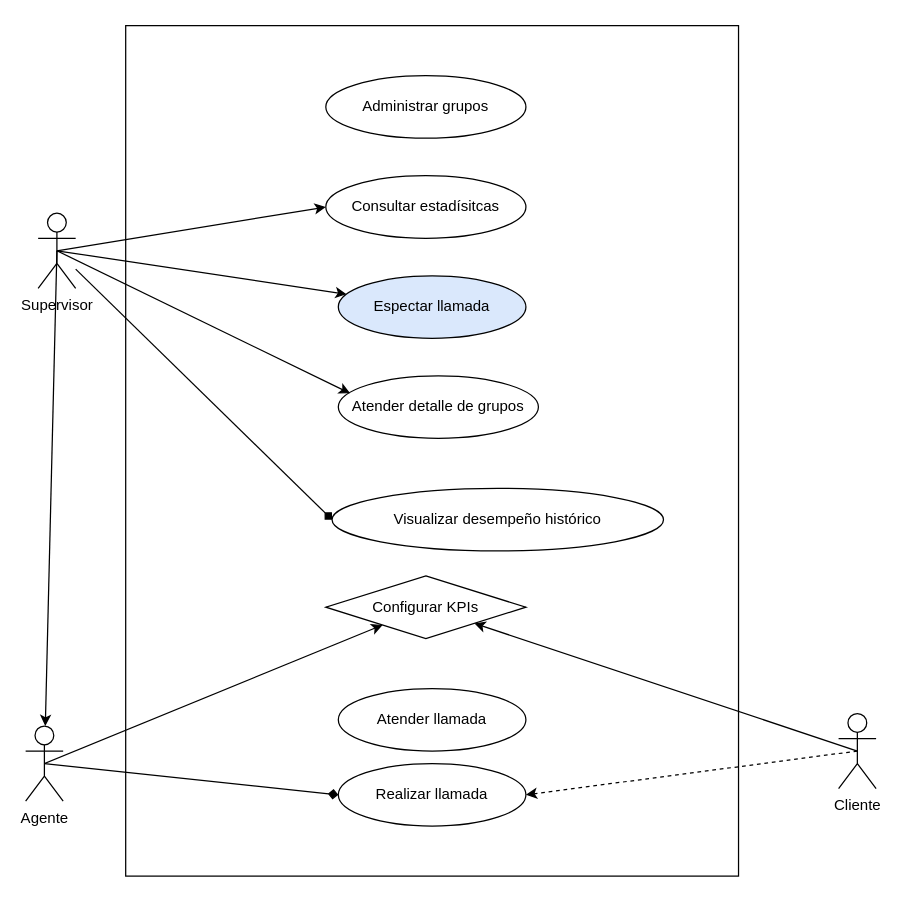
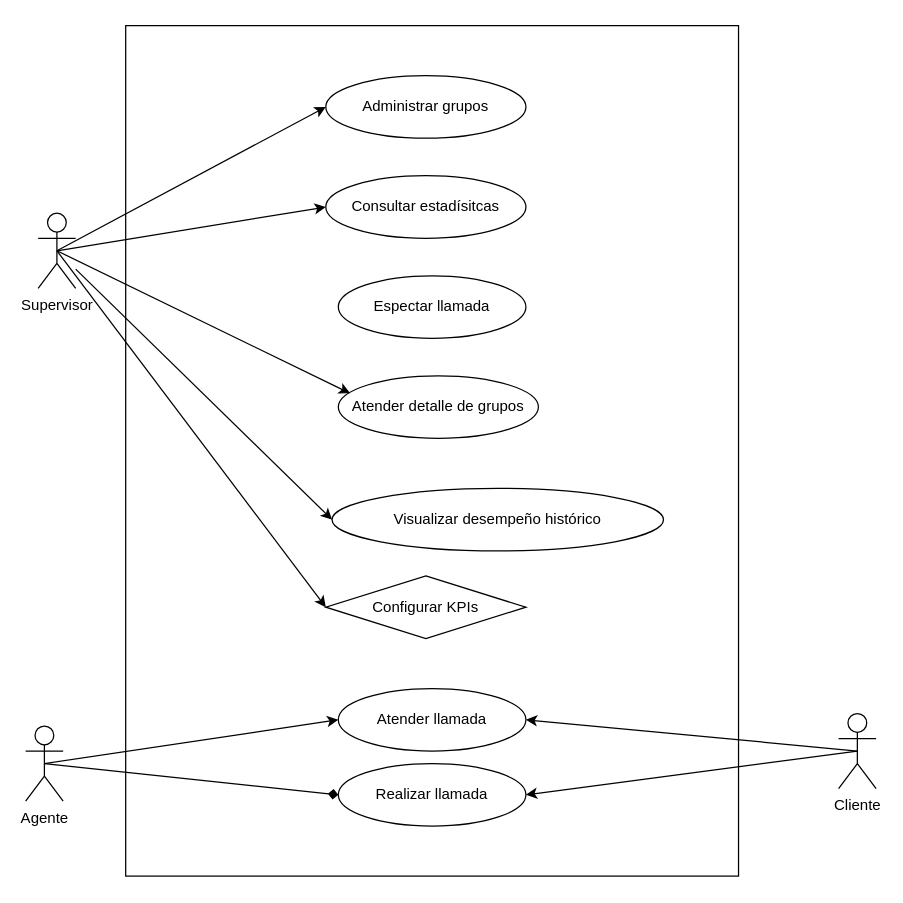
edge "Supervisor" -> "Espectar llamada": now "Supervisor" -> "Configurar KPIs"
node "Espectar llamada": fillcolor #dae8fc -> #ffffff
edge "Supervisor" -> "Agente": now "Supervisor" -> "Administrar grupos"
edge "Supervisor" -> "Visualizar desempeño histórico": arrowhead diamond -> classic
edge "Cliente" -> "Configurar KPIs": now "Cliente" -> "Atender llamada"
edge "Agente" -> "Configurar KPIs": now "Agente" -> "Atender llamada"
edge "Cliente" -> "Realizar llamada": style dashed -> solid
